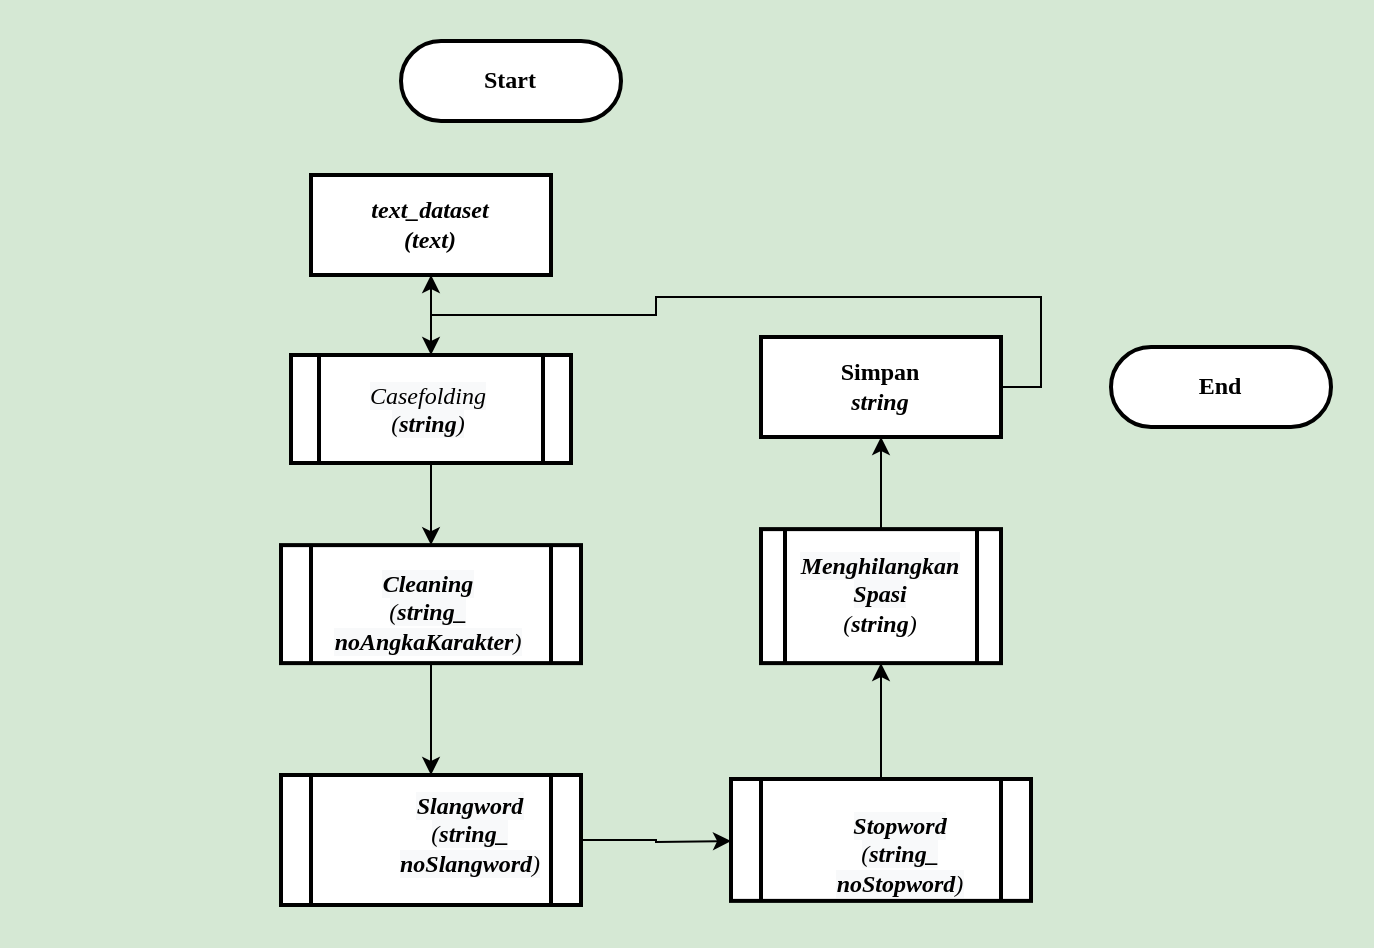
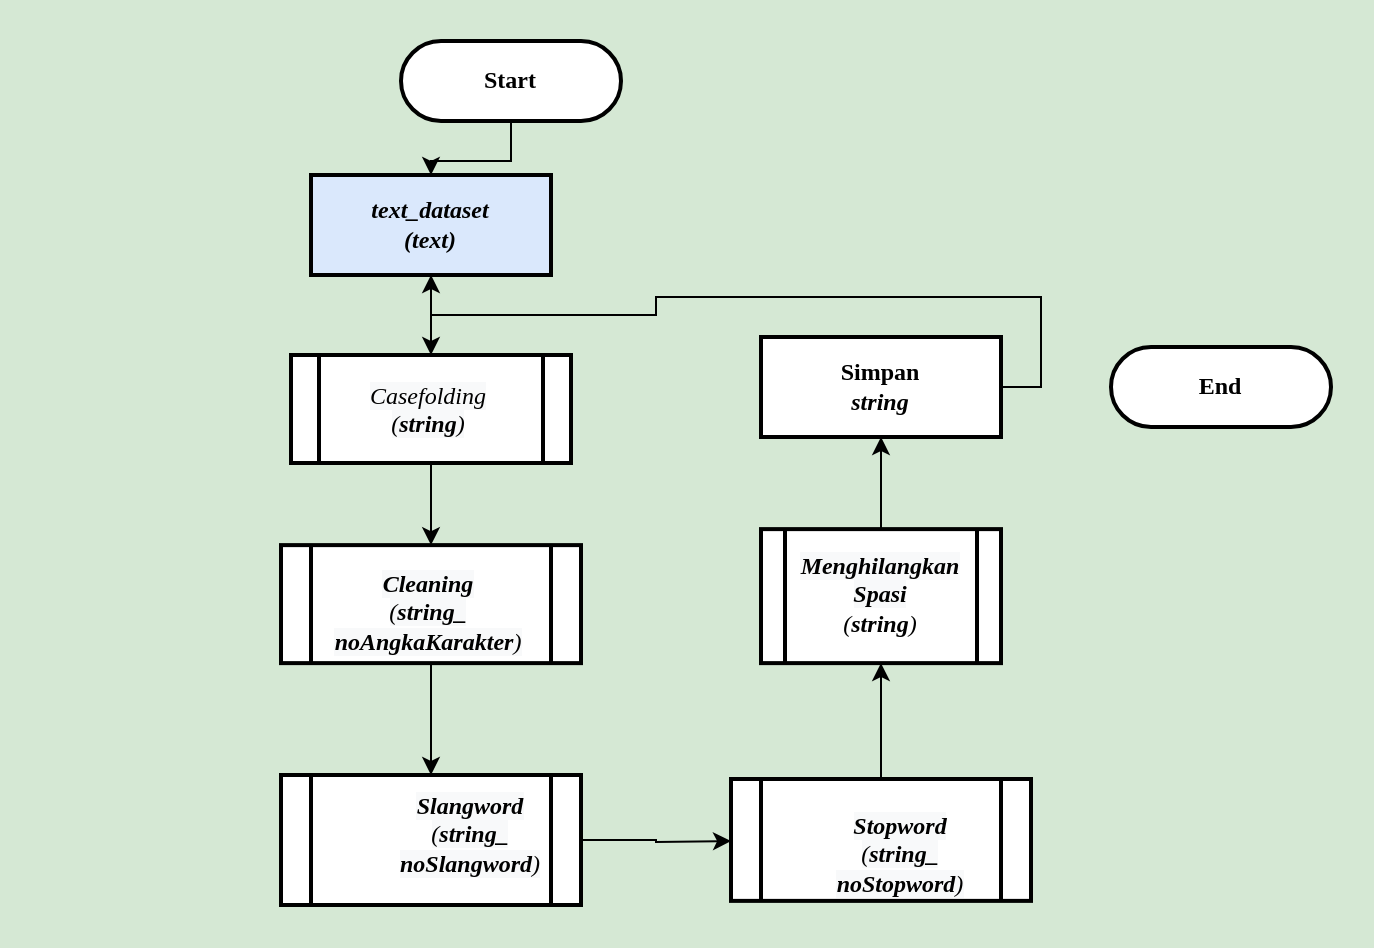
edge "Start" -> "text_dataset (text)": added
node "text_dataset (text)": fillcolor #ffffff -> #dae8fc
